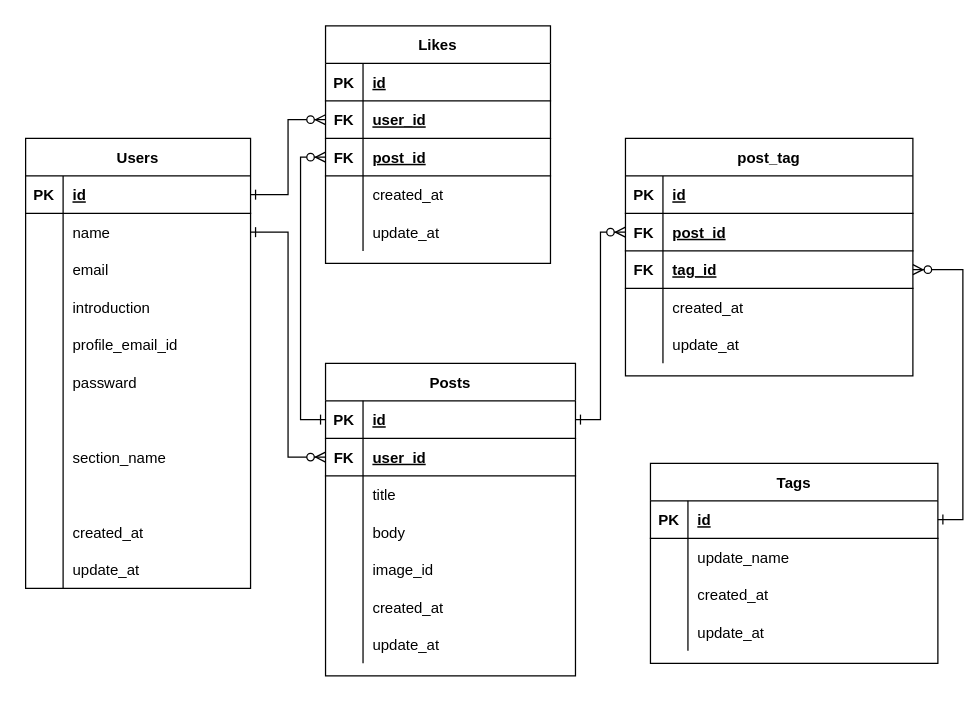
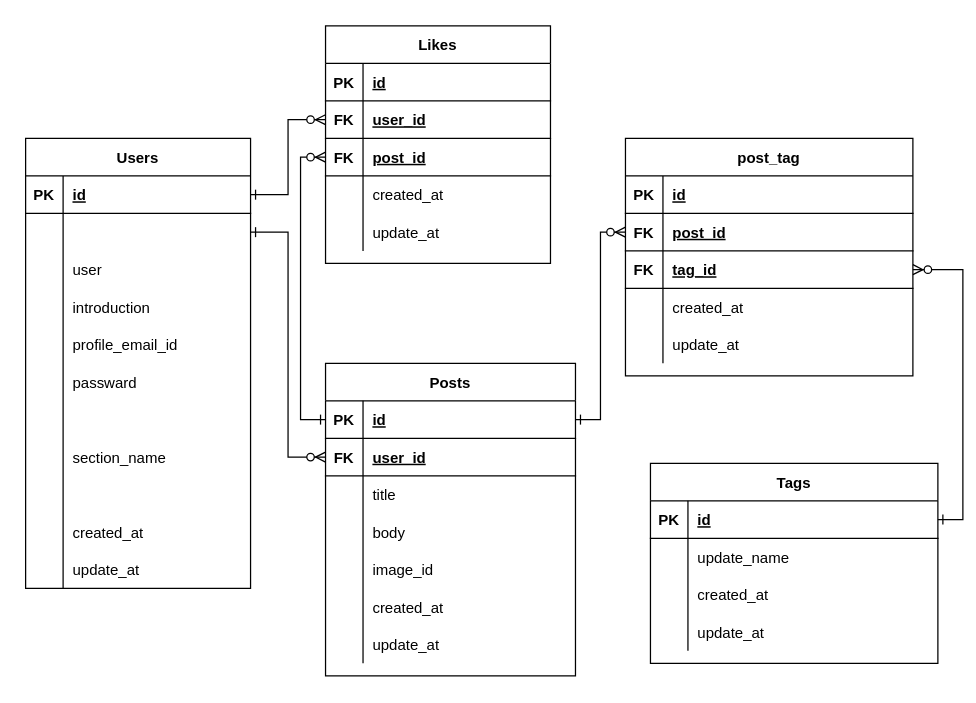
node "name": removed
node "email": label "email" -> "user"
